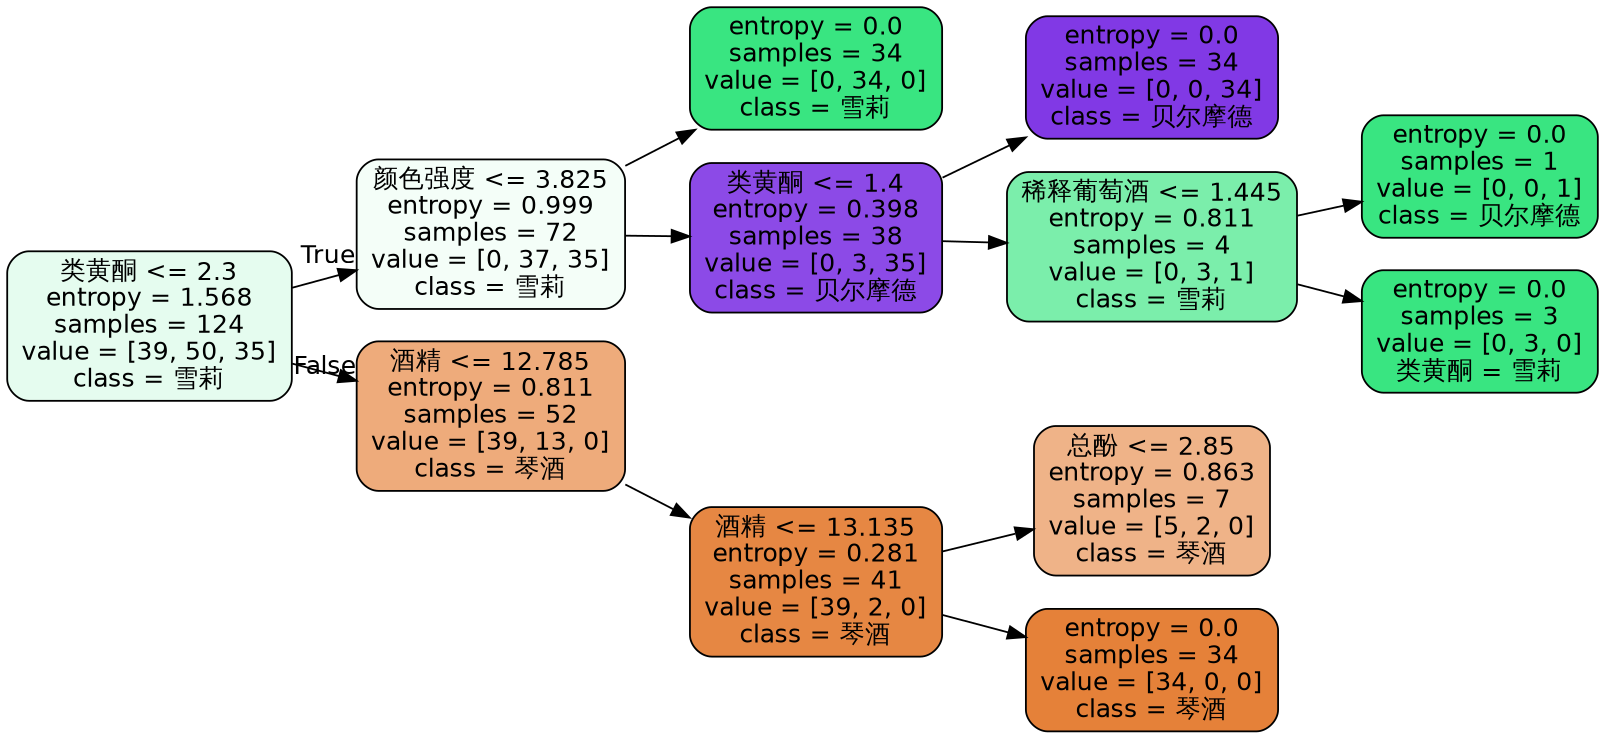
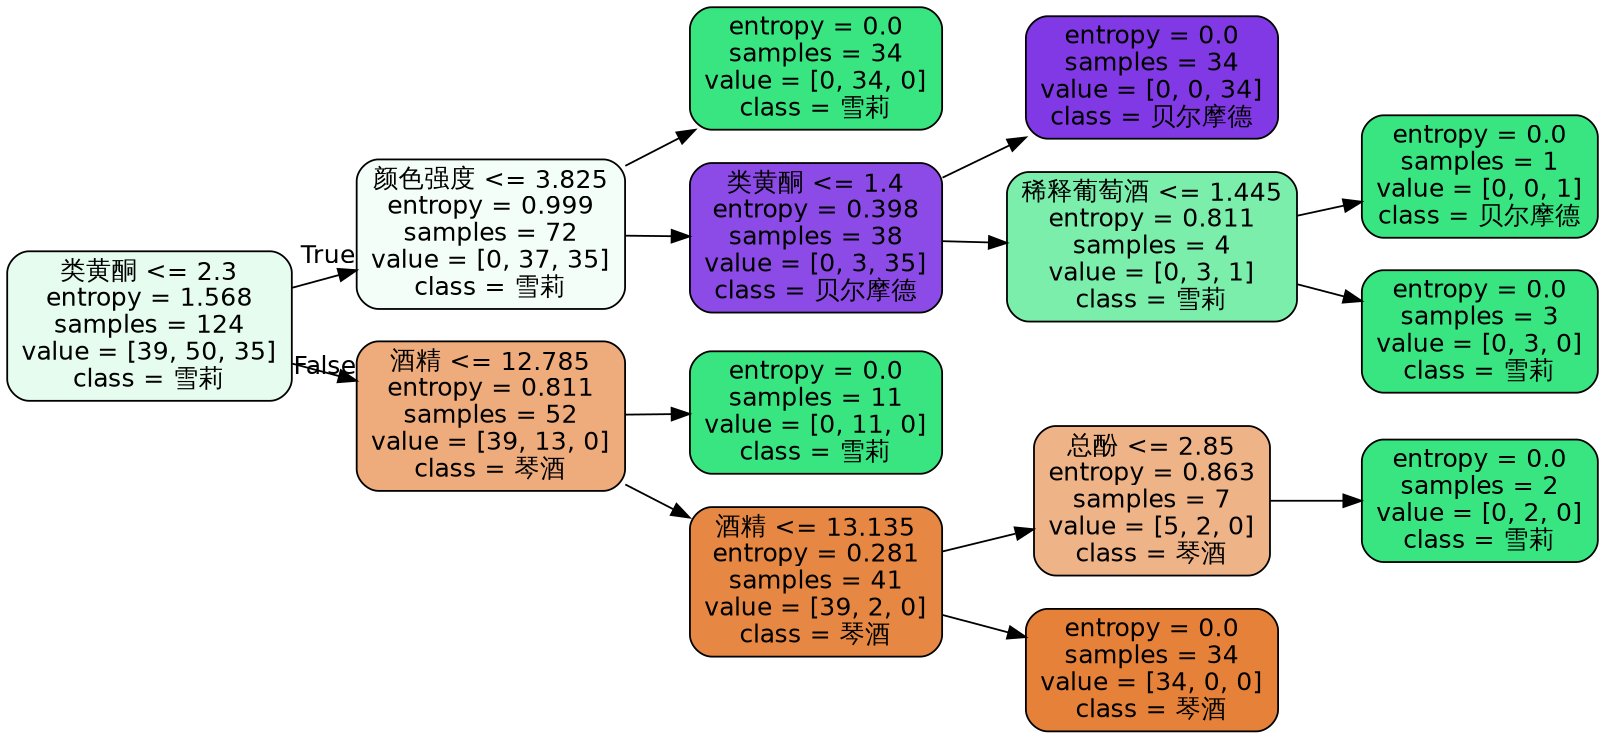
node "entropy = 0.0 samples = 3 value = [0, 3, 0] 类黄酮 = 雪莉": label "entropy = 0.0 samples = 3 value = [0, 3, 0] 类黄酮 = 雪莉" -> "entropy = 0.0 samples = 3 value = [0, 3, 0] class = 雪莉"
node "entropy = 0.0 samples = 11 value = [0, 11, 0] class = 雪莉": added
node "entropy = 0.0 samples = 2 value = [0, 2, 0] class = 雪莉": added
